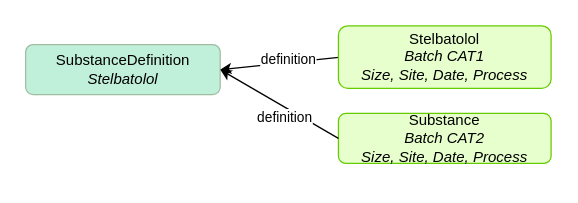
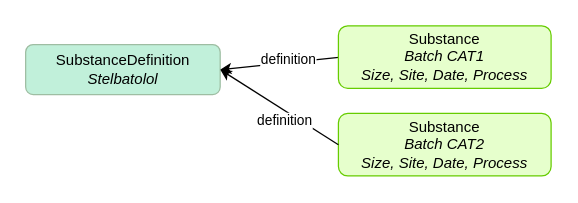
node "Stelbatolol Batch CAT1 Size, Site, Date, Process": label "Stelbatolol Batch CAT1 Size, Site, Date, Process" -> "Substance Batch CAT1 Size, Site, Date, Process"
node "SubstanceBatch CAT2Size, Site, Date, Process": size 213x50 -> 213x63
